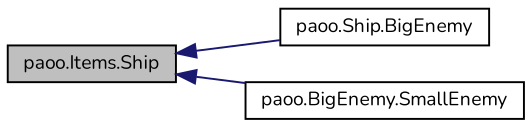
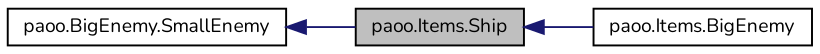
node "paoo.Ship.BigEnemy": label "paoo.Ship.BigEnemy" -> "paoo.Items.BigEnemy"
edge "paoo.BigEnemy.SmallEnemy" -> "paoo.Items.Ship": reversed
